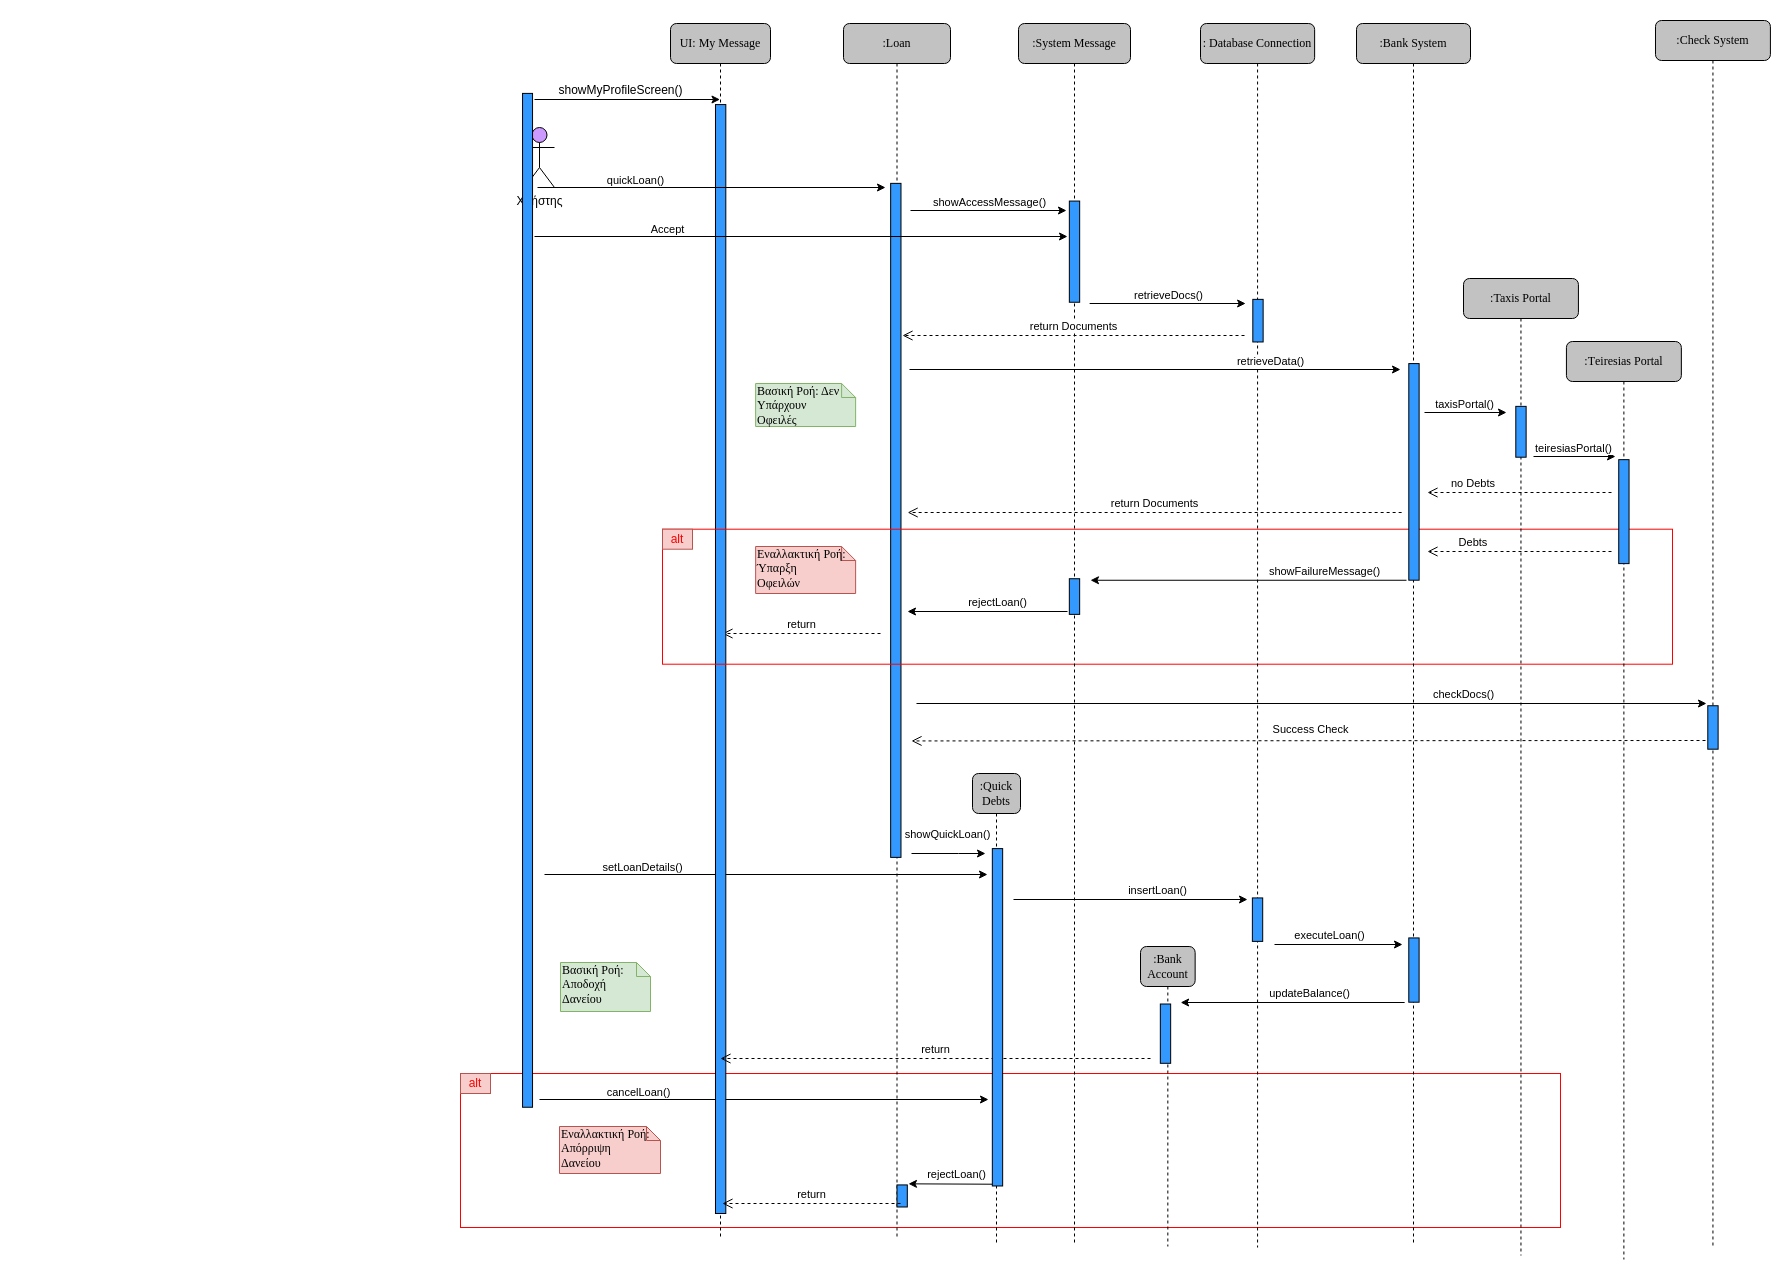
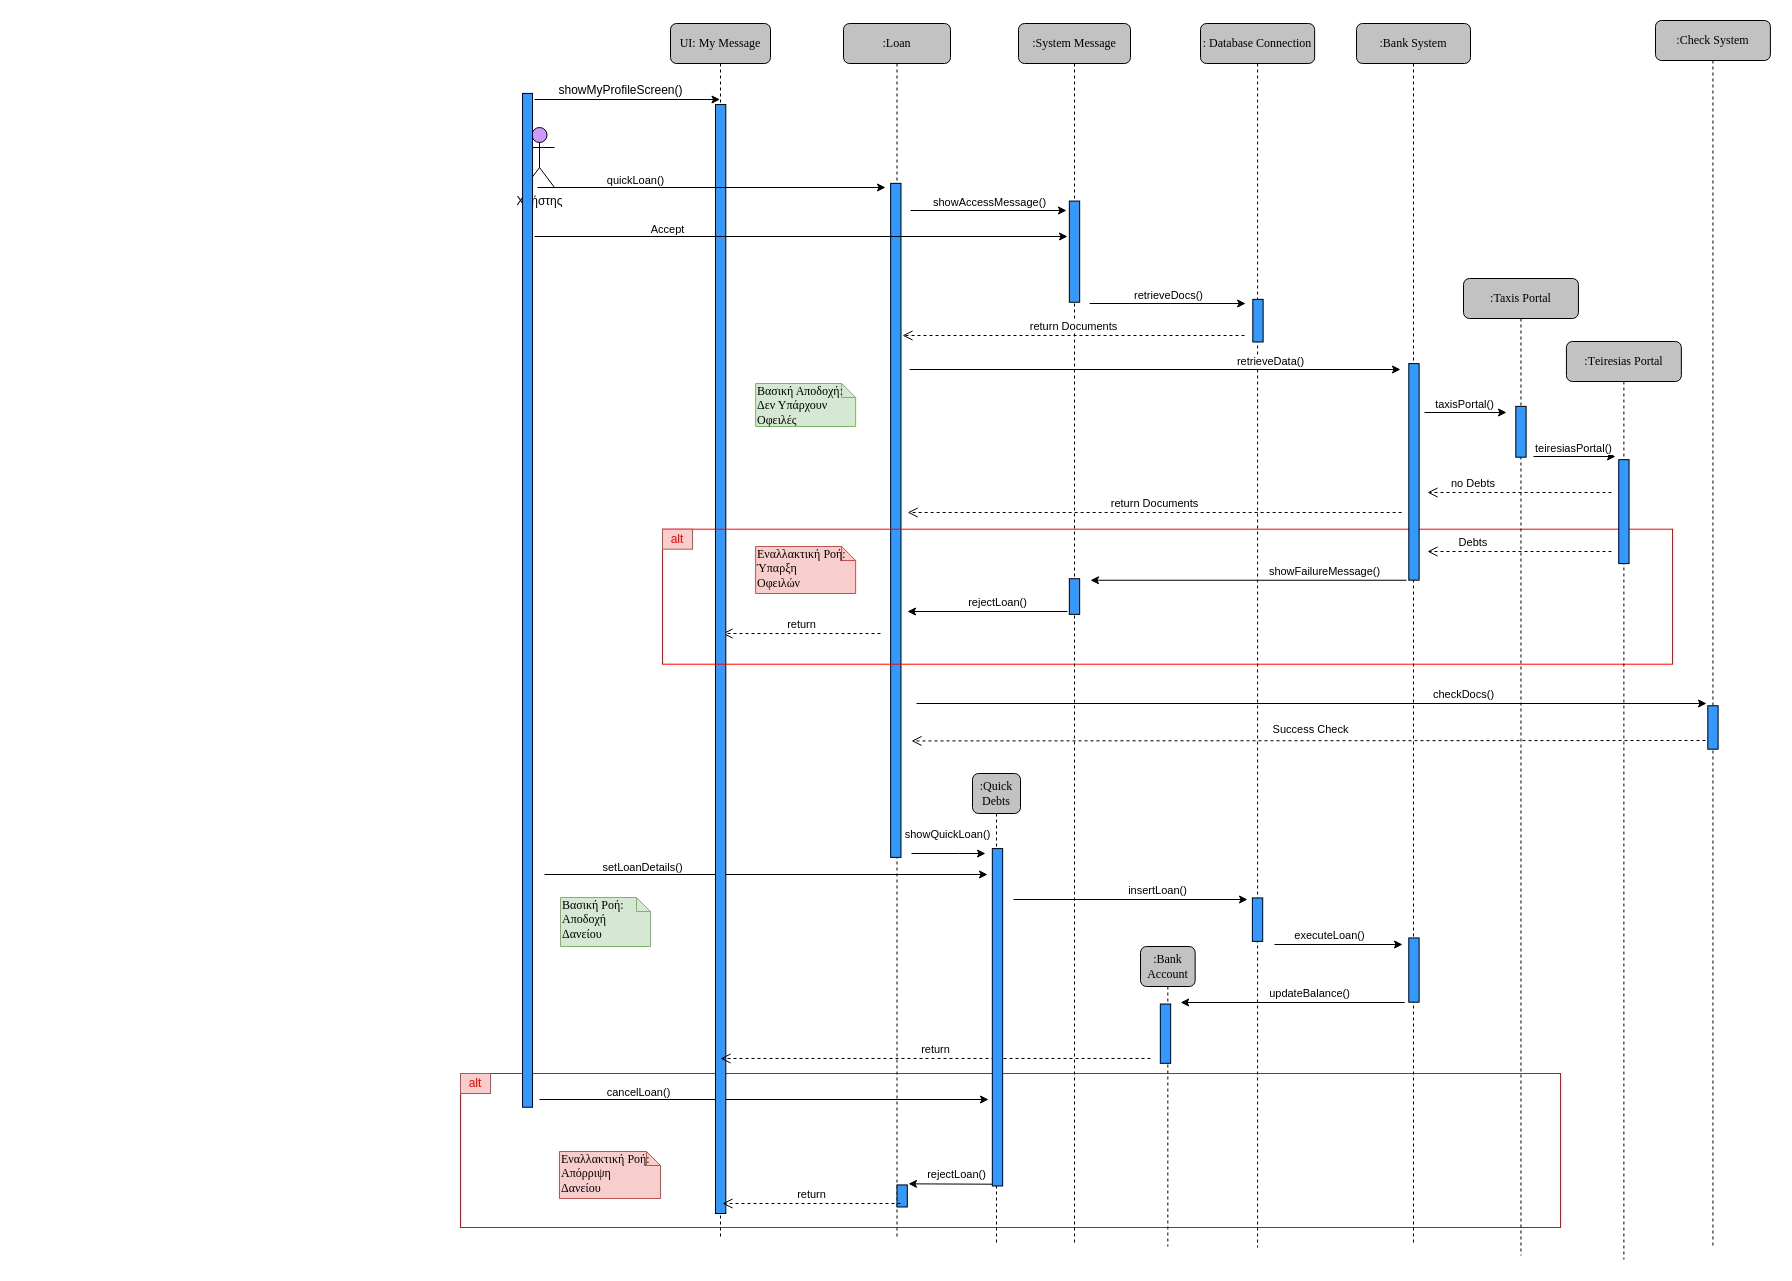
node "Βασική Ροή: Δεν Υπάρχουν Οφειλές": label "Βασική Ροή: Δεν Υπάρχουν Οφειλές" -> "Βασική Αποδοχή: Δεν Υπάρχουν Οφειλές"
node "Βασική Ροή: Αποδοχή Δανείου": moved (606, 987) -> (606, 922)
node "Εναλλακτική Ροή: Απόρριψη Δανείου": moved (610, 1150) -> (610, 1175)
